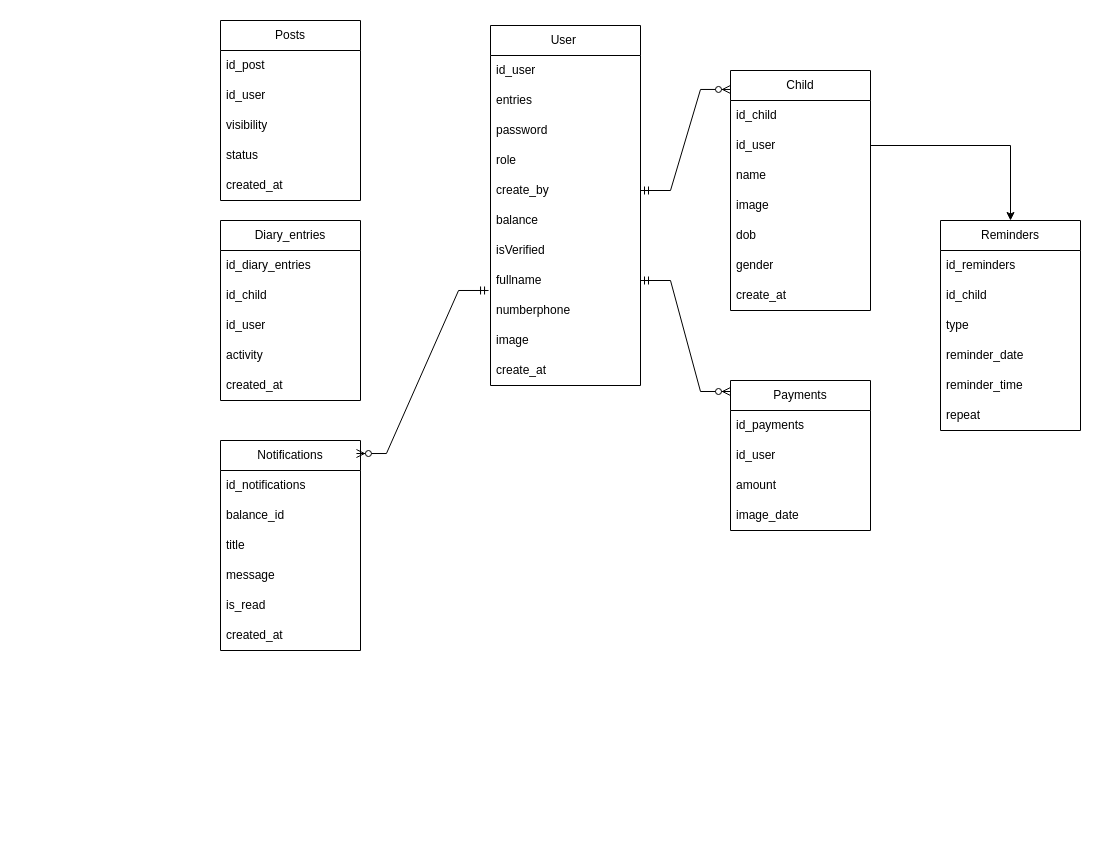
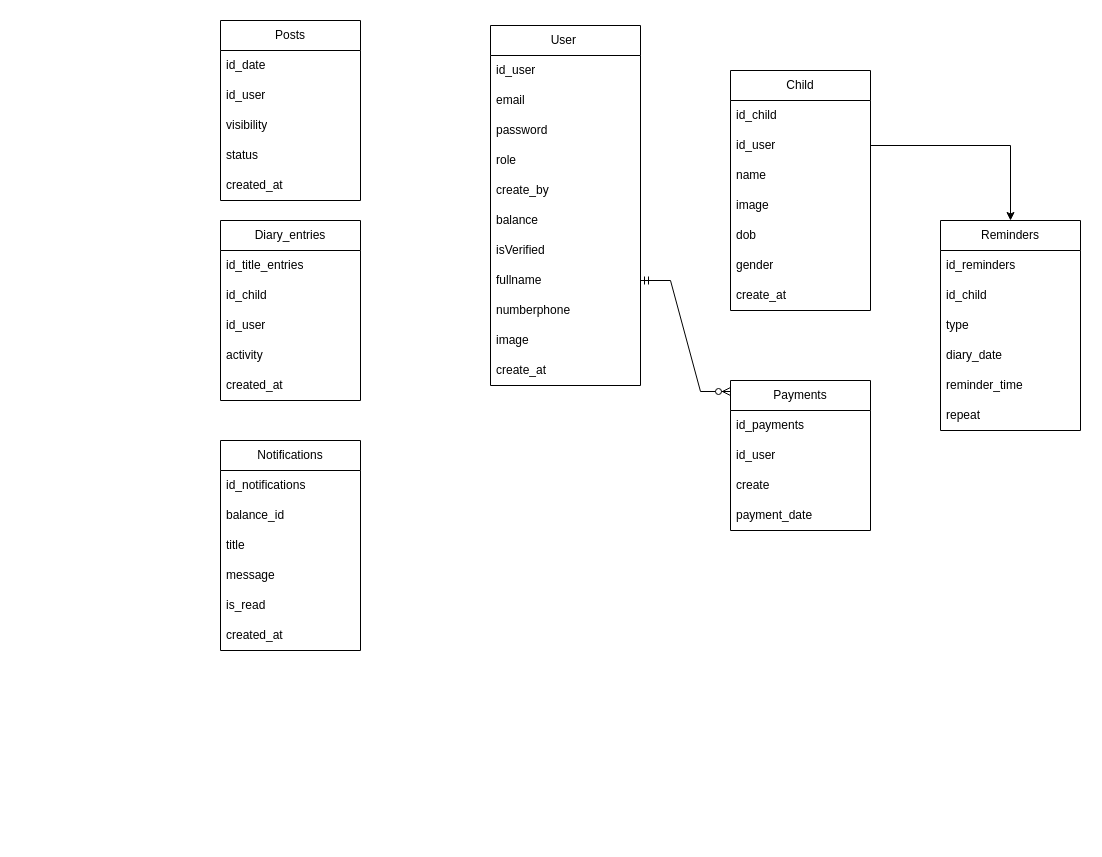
node "id_post": label "id_post" -> "id_date"
node "entries": label "entries" -> "email"
edge "create_by" -- "Child": removed
node "id_diary_entries": label "id_diary_entries" -> "id_title_entries"
node "reminder_date": label "reminder_date" -> "diary_date"
edge "fullname" -- "Notifications": removed
node "amount": label "amount" -> "create"
node "image_date": label "image_date" -> "payment_date"
